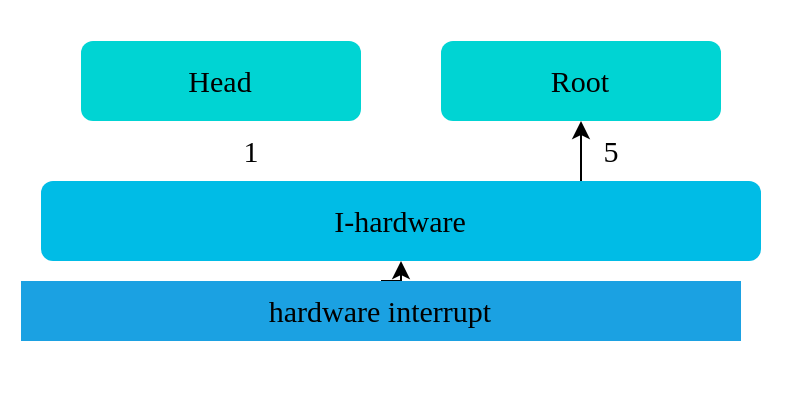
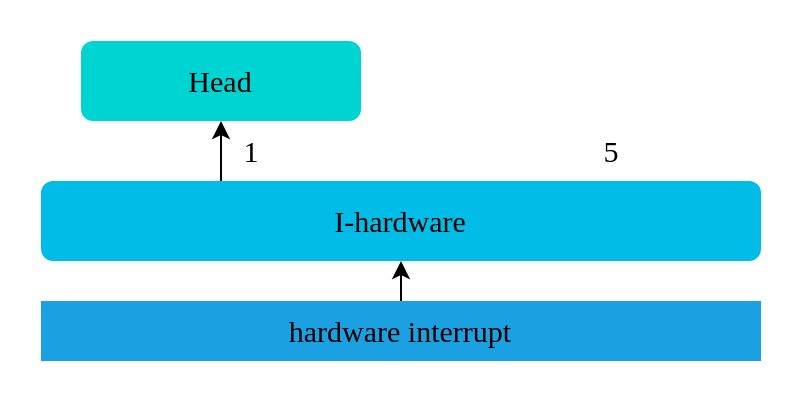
node "Root": removed
edge "I-hardware" -> "Head": added
edge "I-hardware" -> "Root": removed
node "hardware interrupt": moved (381, 311) -> (401, 331)
